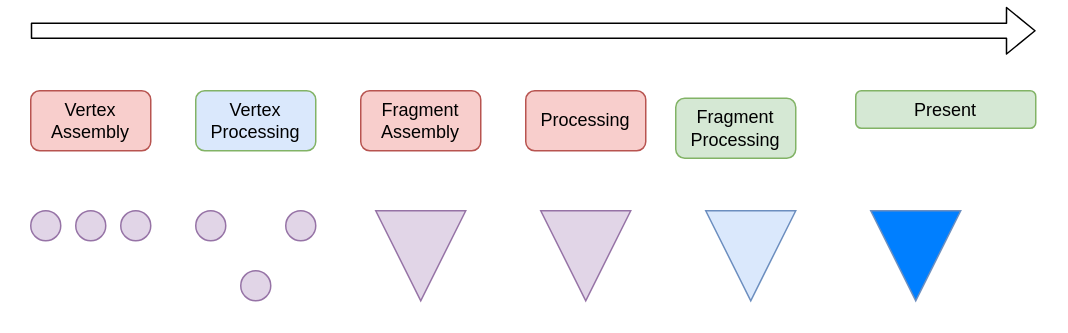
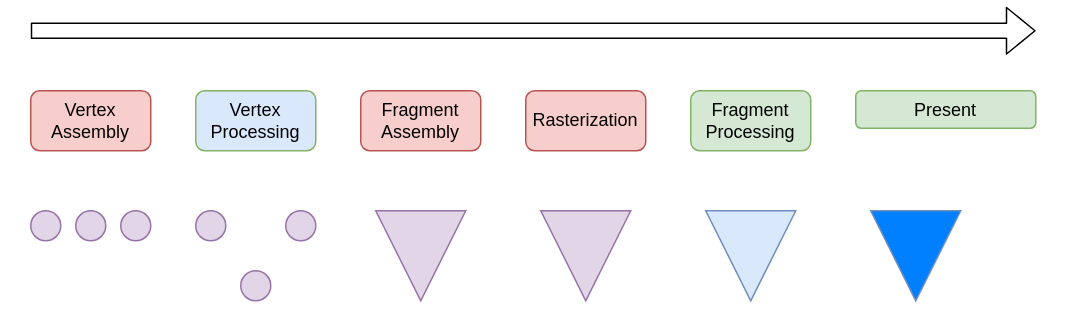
node "Processing": label "Processing" -> "Rasterization"
node "Fragment Processing": moved (736, 128) -> (751, 121)
